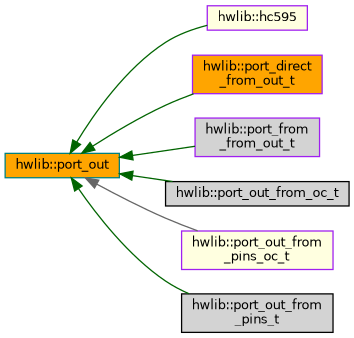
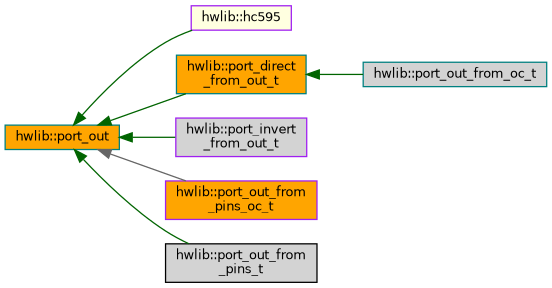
node "hwlib::port_direct _from_out_t": color purple -> teal
node "hwlib::port_from _from_out_t": label "hwlib::port_from _from_out_t" -> "hwlib::port_invert _from_out_t"
edge "hwlib::port_out_from_oc_t" -> "hwlib::port_out": now "hwlib::port_out_from_oc_t" -> "hwlib::port_direct _from_out_t"
node "hwlib::port_out_from_oc_t": color black -> teal
node "hwlib::port_out_from _pins_oc_t": fillcolor lightyellow -> orange
